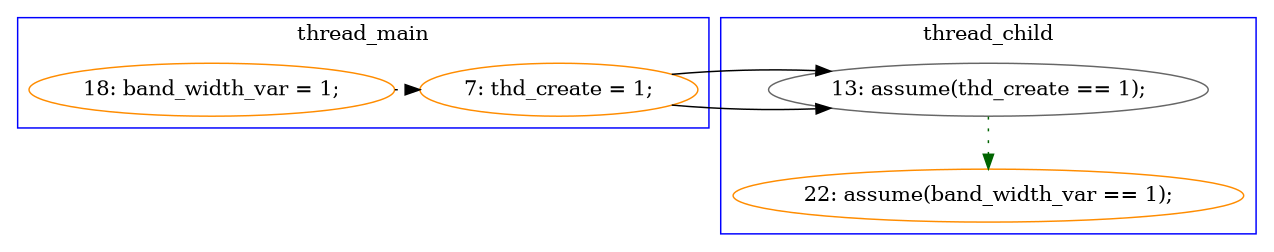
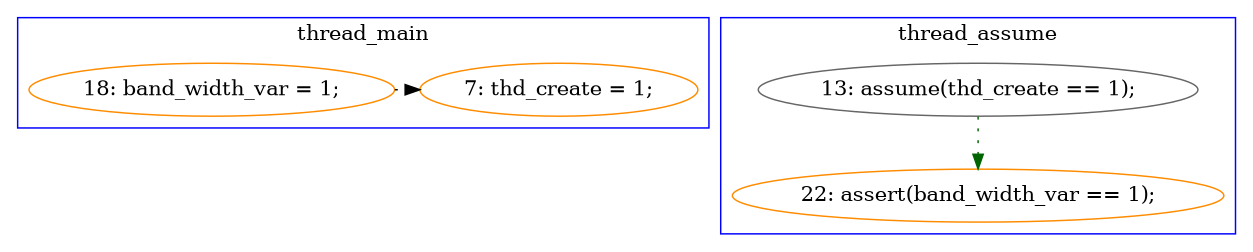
cluster "thread_child": label "thread_child" -> "thread_assume"
edge "7: thd_create = 1;" -> "13: assume(thd_create == 1);": removed
node "22: assume(band_width_var == 1);": label "22: assume(band_width_var == 1);" -> "22: assert(band_width_var == 1);"
